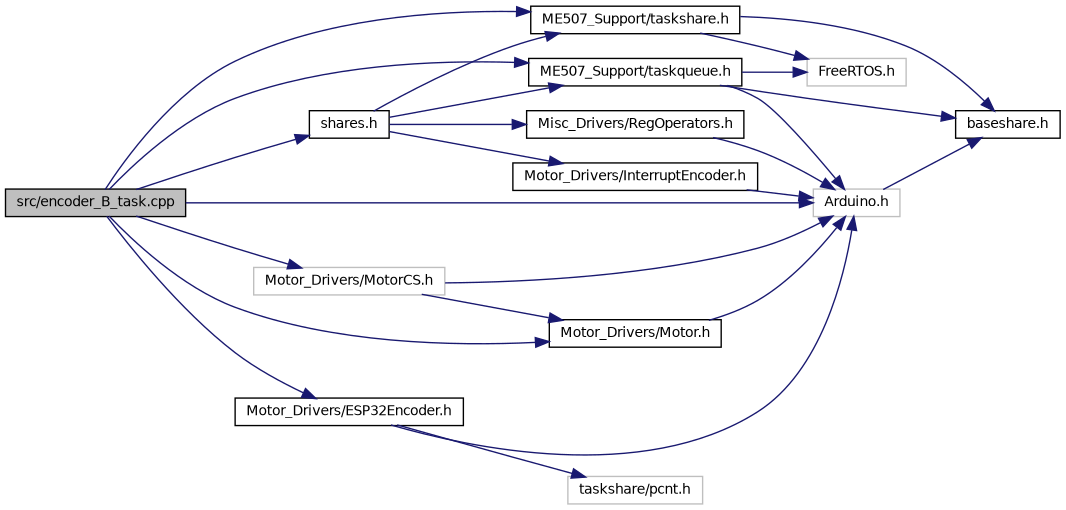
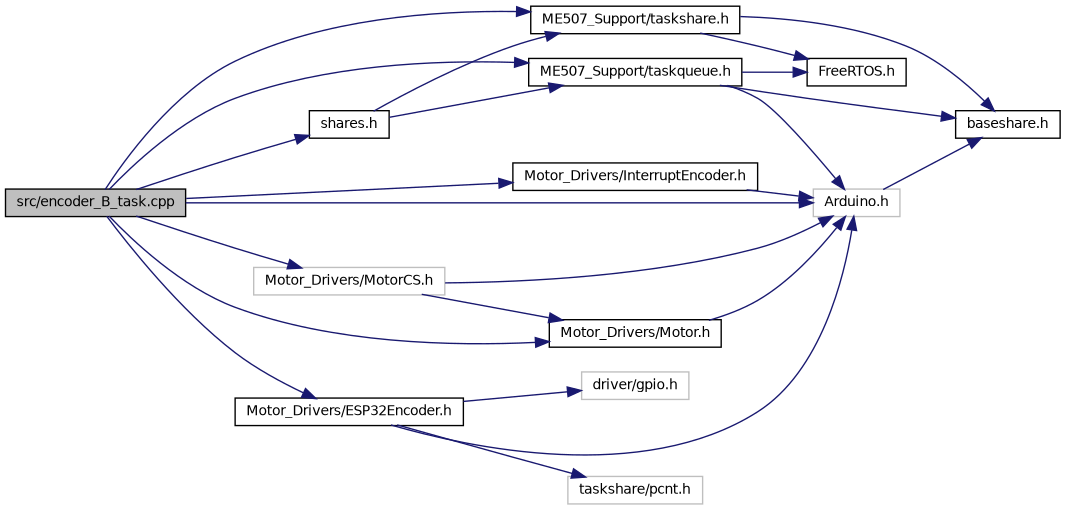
node "FreeRTOS.h": color grey75 -> black
node "Misc_Drivers/RegOperators.h": removed
edge "shares.h" -> "Motor_Drivers/InterruptEncoder.h": now "src/encoder_B_task.cpp" -> "Motor_Drivers/InterruptEncoder.h"
node "driver/gpio.h": added
